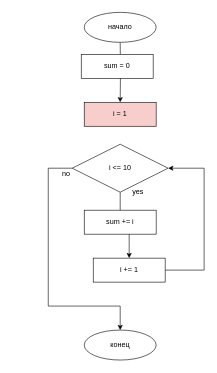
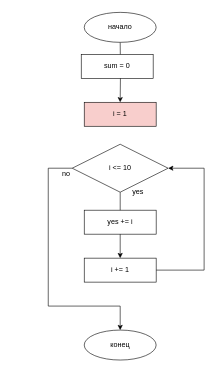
node "sum += i": label "sum += i" -> "yes += i"
node "i += 1": moved (129, 270) -> (120, 270)
